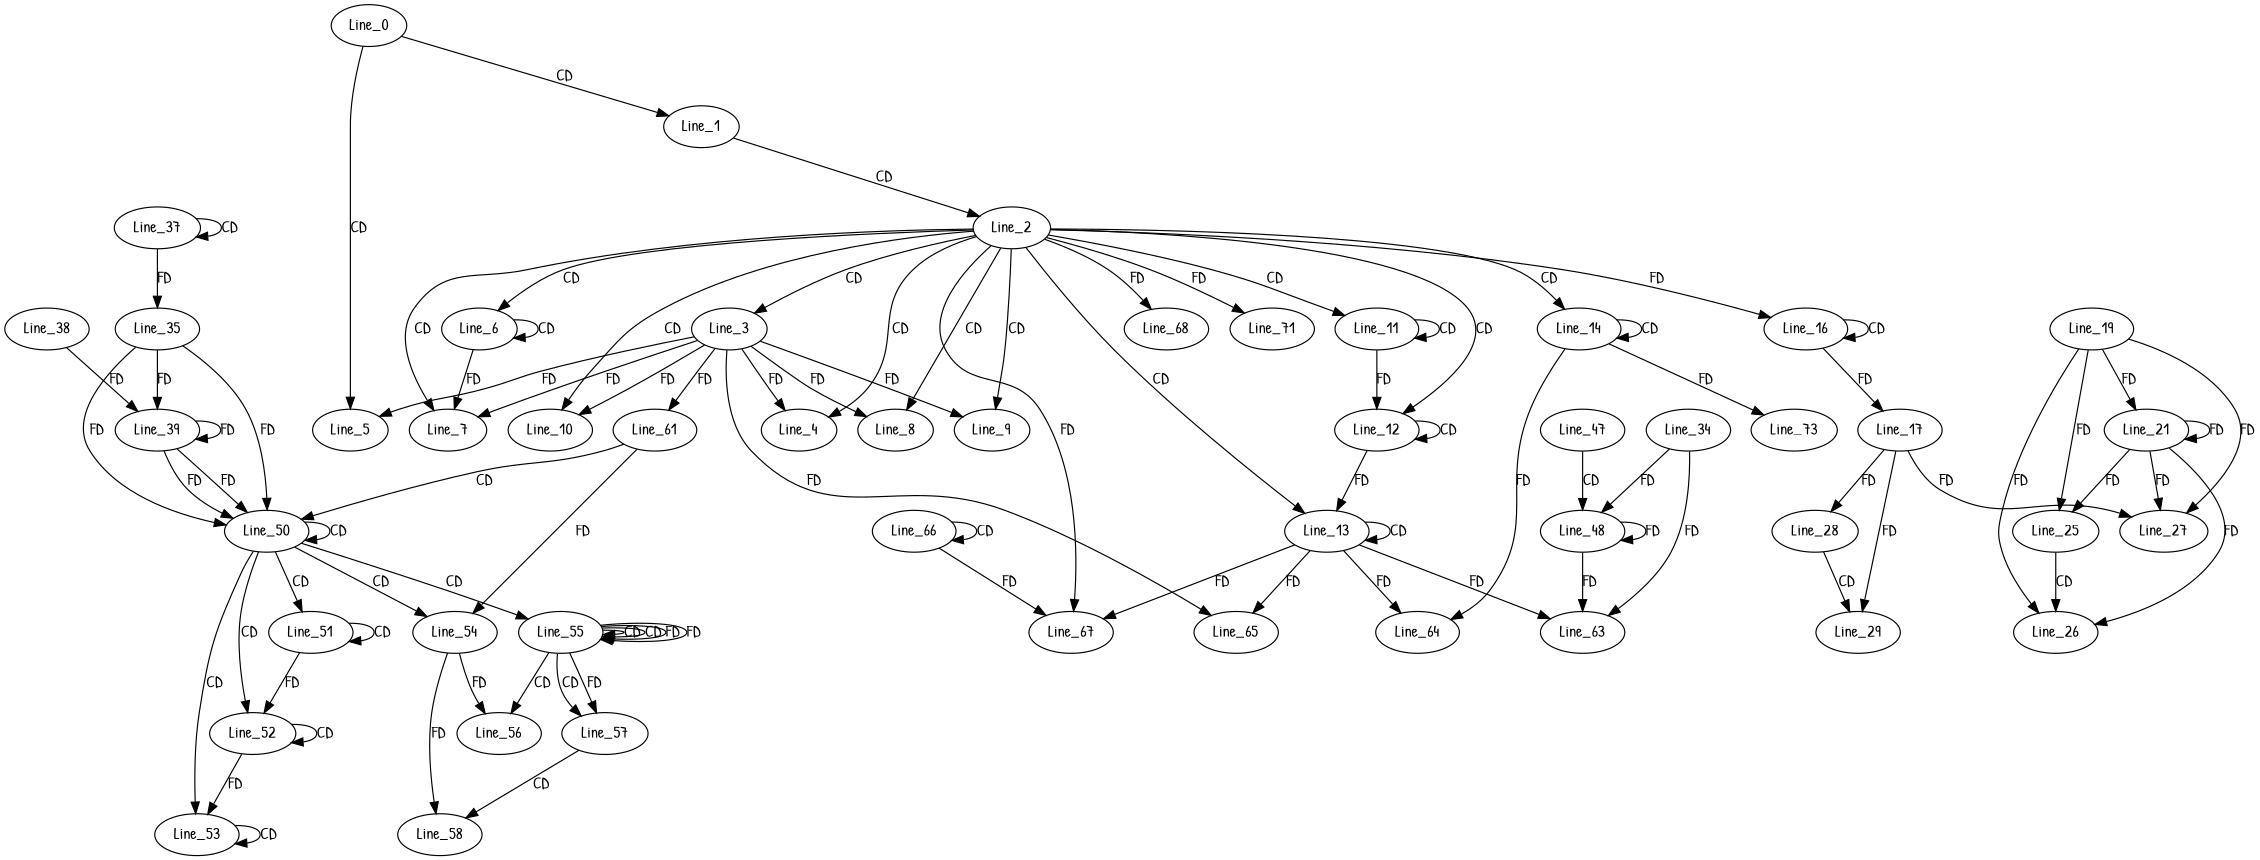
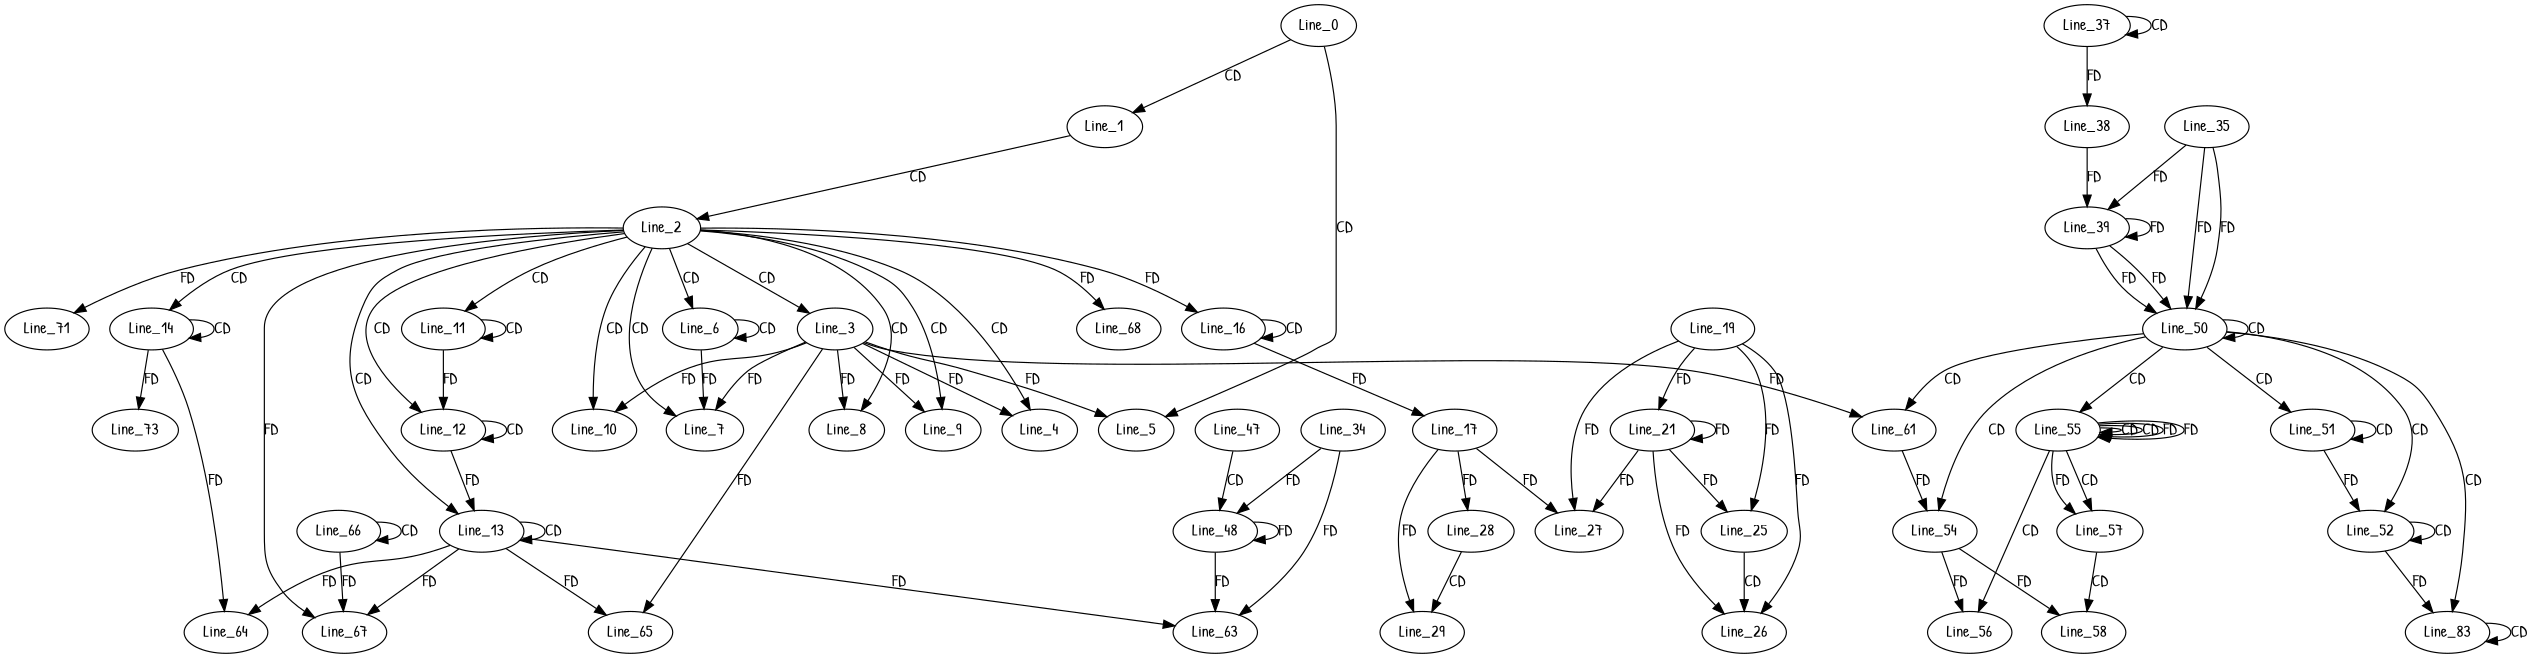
edge "Line_37" -> "Line_35": now "Line_37" -> "Line_38"
edge "Line_61" -> "Line_50": reversed
node "Line_53": label "Line_53" -> "Line_83"
